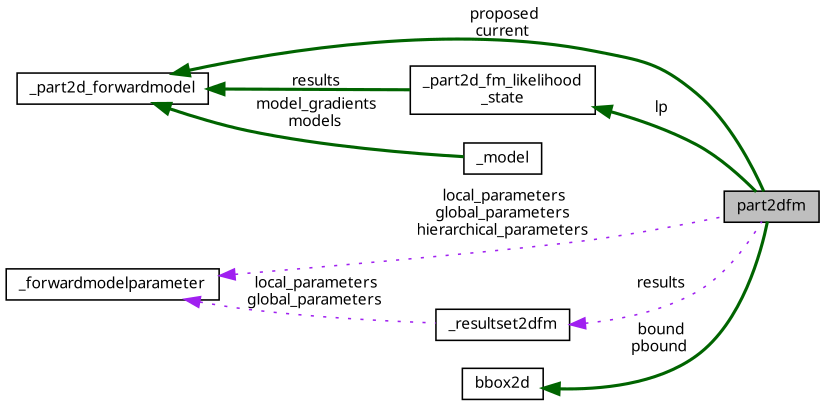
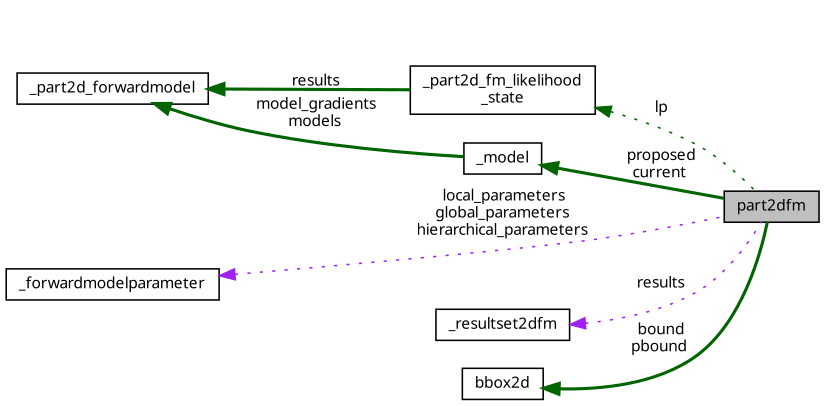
edge "part2dfm" -> "_part2d_forwardmodel": now "part2dfm" -> "_model"
edge "part2dfm" -> "_part2d_fm_likelihood _state": style bold -> dotted
edge "_resultset2dfm" -> "_forwardmodelparameter": removed, label "local_parameters global_parameters"
